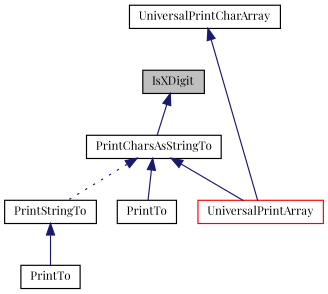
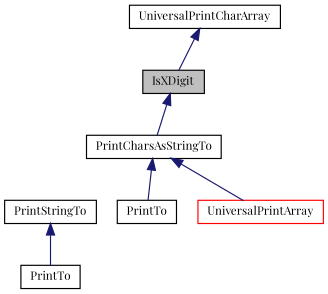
edge "UniversalPrintArray" -> "UniversalPrintCharArray": now "IsXDigit" -> "UniversalPrintCharArray"
edge "PrintStringTo" -> "PrintCharsAsStringTo": removed
